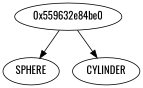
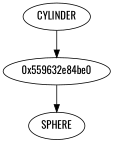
edge "0x559632e84be0" -> "CYLINDER": reversed
